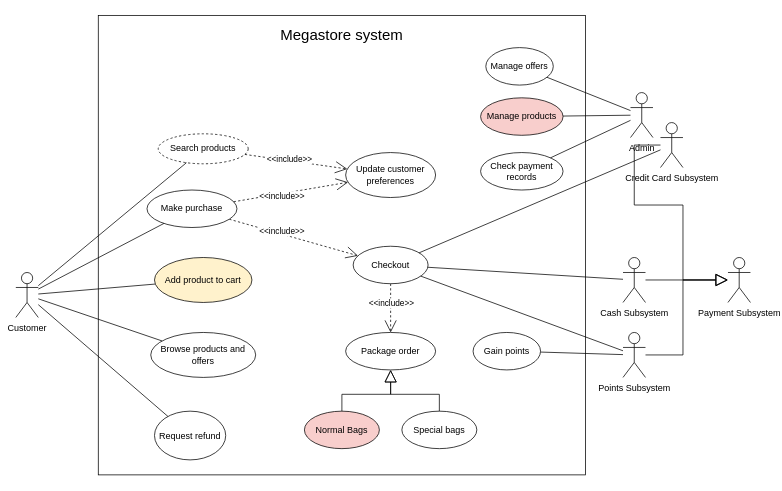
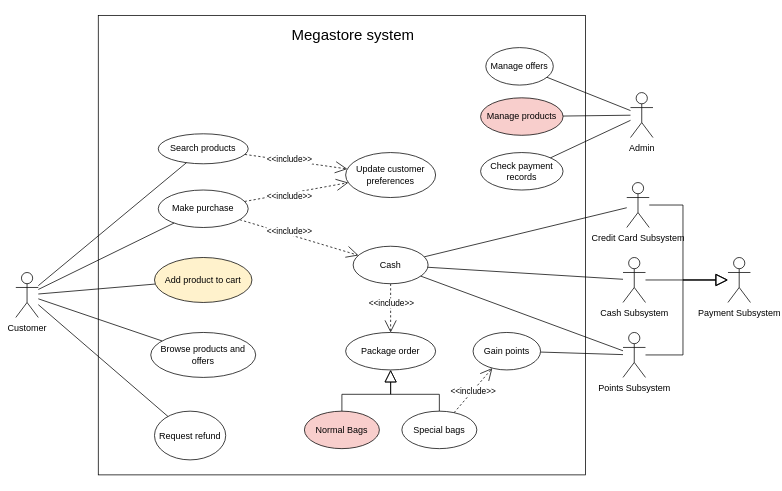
node "Megastore system": moved (342, 34) -> (353, 34)
node "Credit Card Subsystem": moved (672, 145) -> (638, 205)
node "Search products": style dashed -> solid
node "Make purchase": moved (192, 209) -> (203, 209)
node "Checkout": label "Checkout" -> "Cash"
edge "Special bags" -> "Gain points": added, label "<<include>>"
